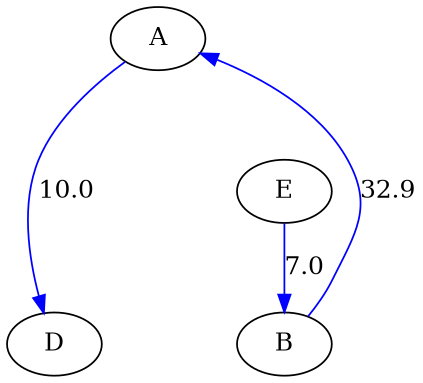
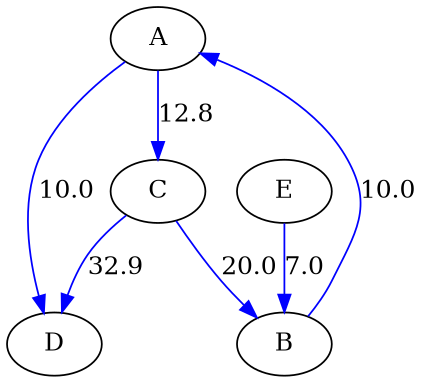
node "C": added
edge "B" -> "A": label "32.9" -> "10.0"
